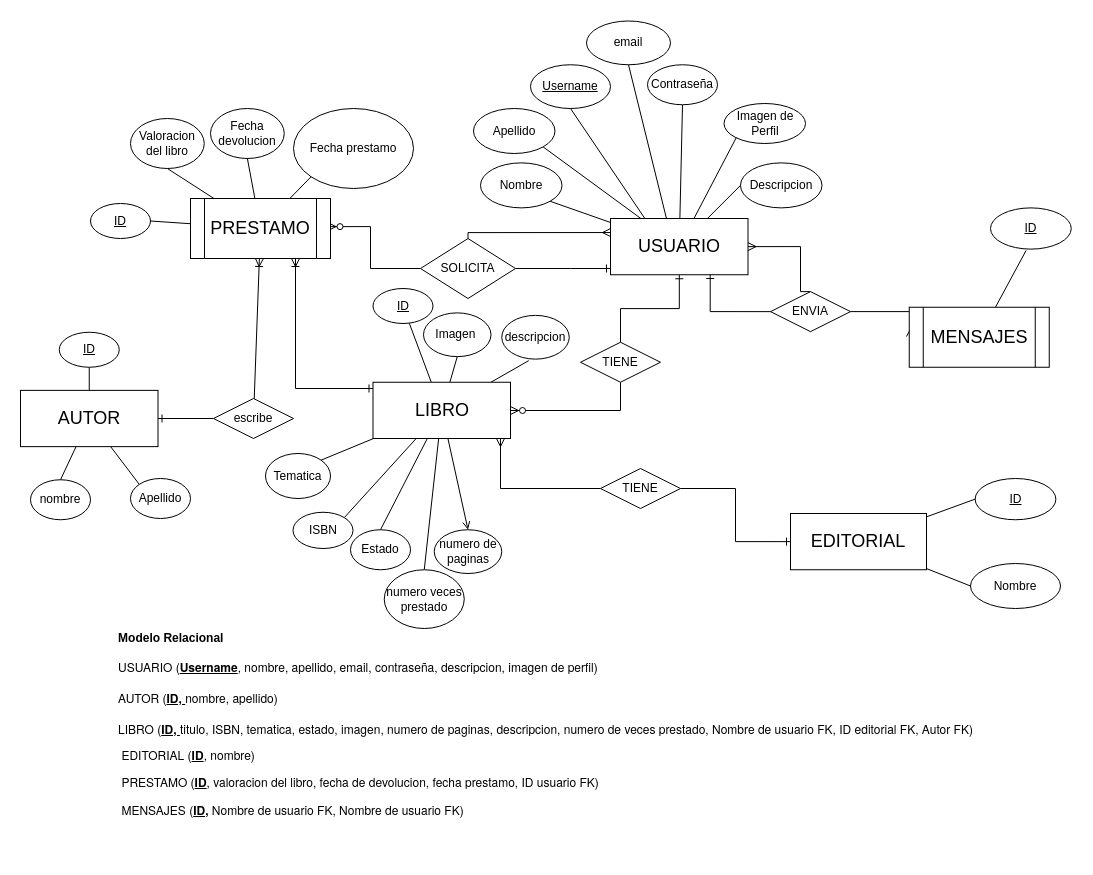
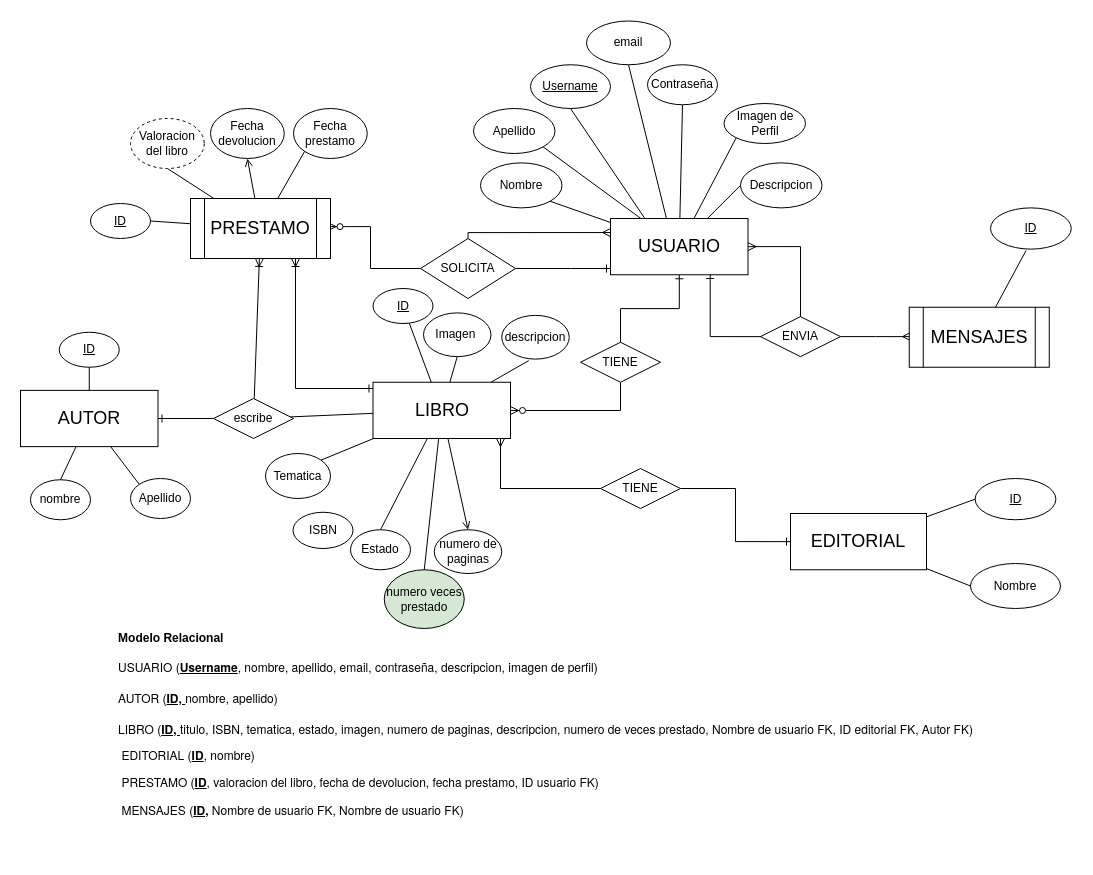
node "Valoracion del libro": style solid -> dashed
node "Fecha prestamo": size 120x80 -> 74x50
edge "Fecha devolucion" -- "PRESTAMO": arrowhead none -> open
node "ENVIA": moved (811, 312) -> (801, 337)
edge "LIBRO" -- "ISBN": now "LIBRO" -- "escribe"
node "numero veces prestado": fillcolor #ffffff -> #d5e8d4
